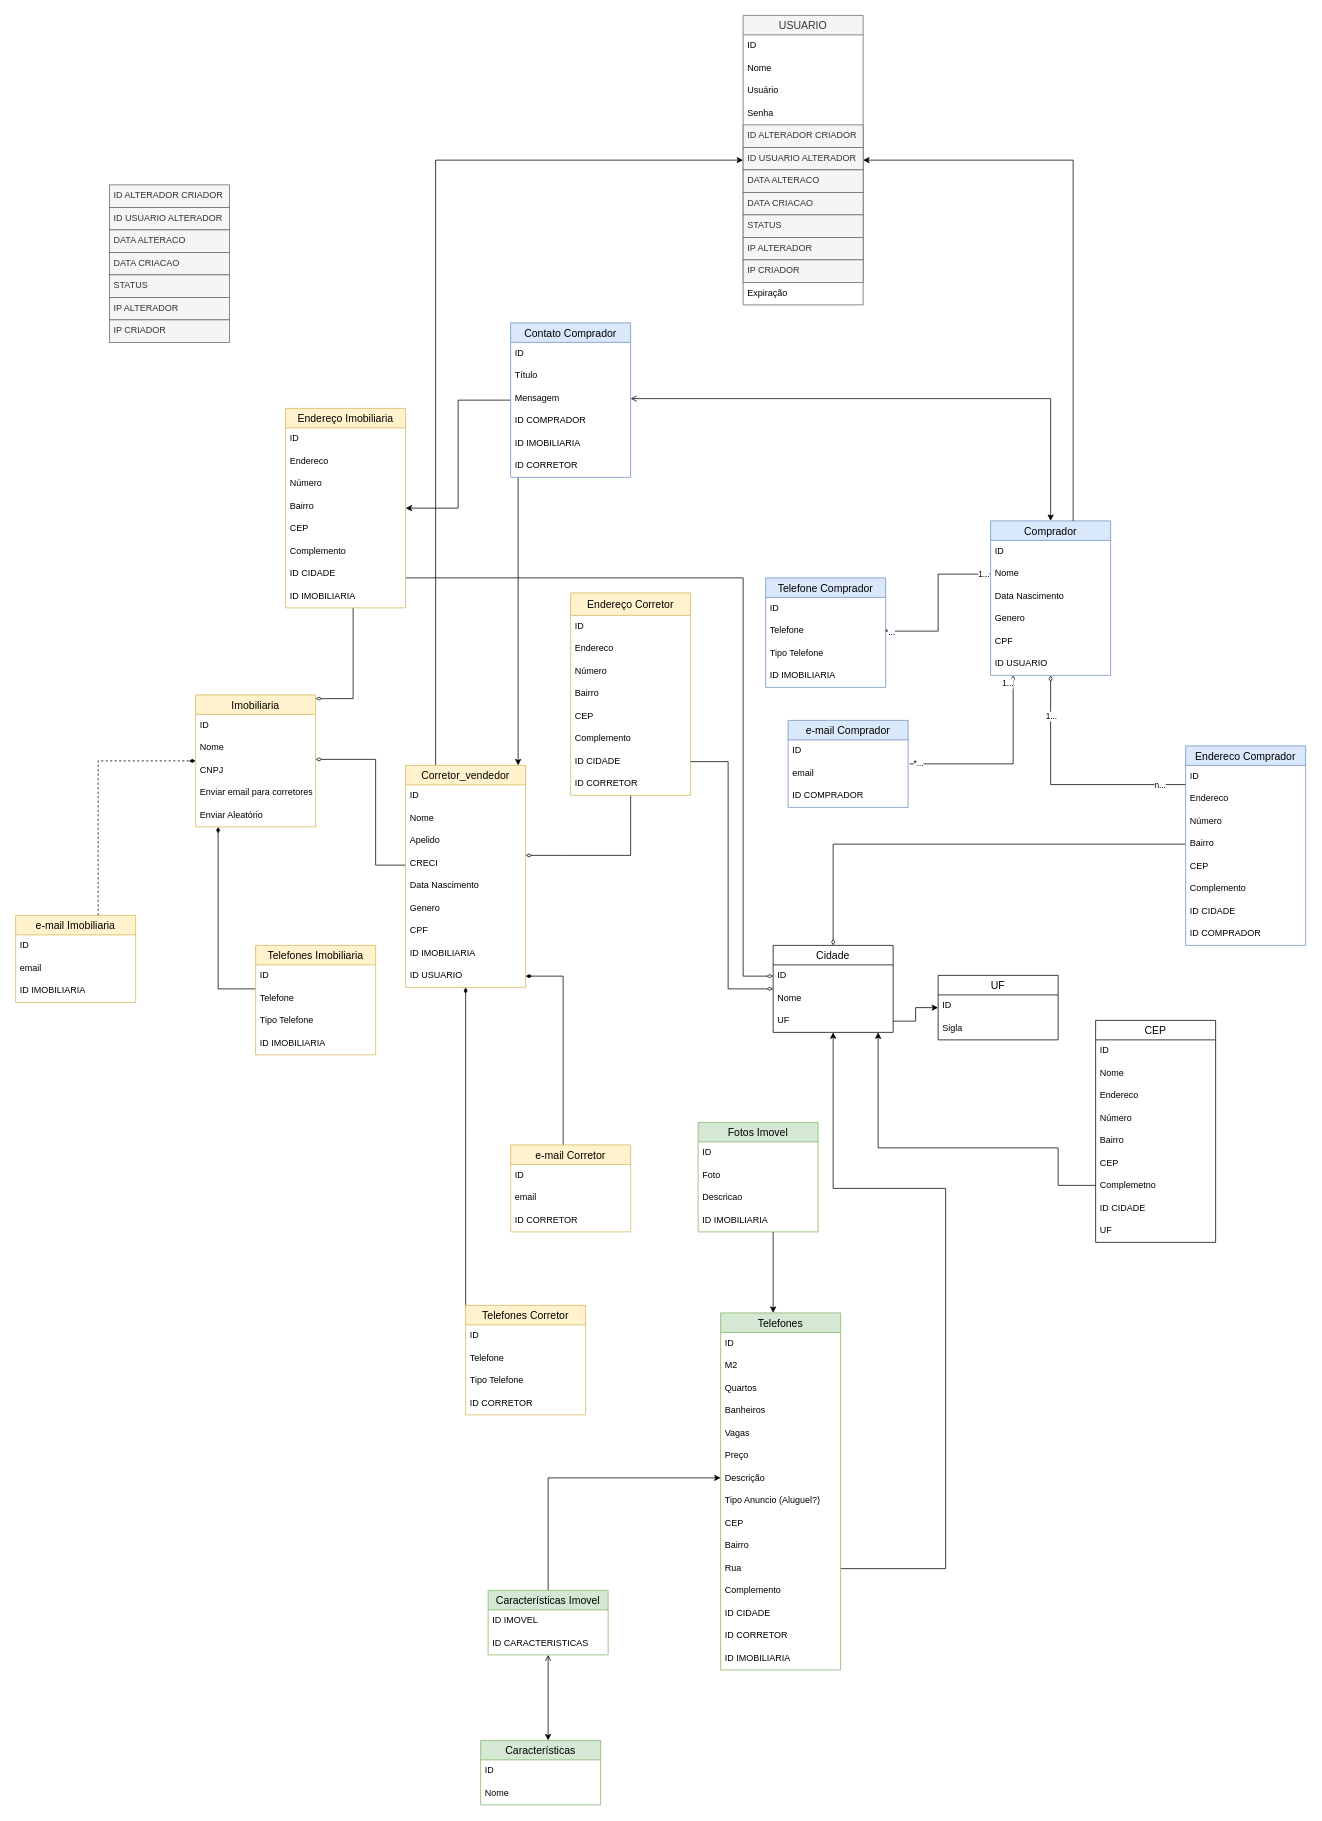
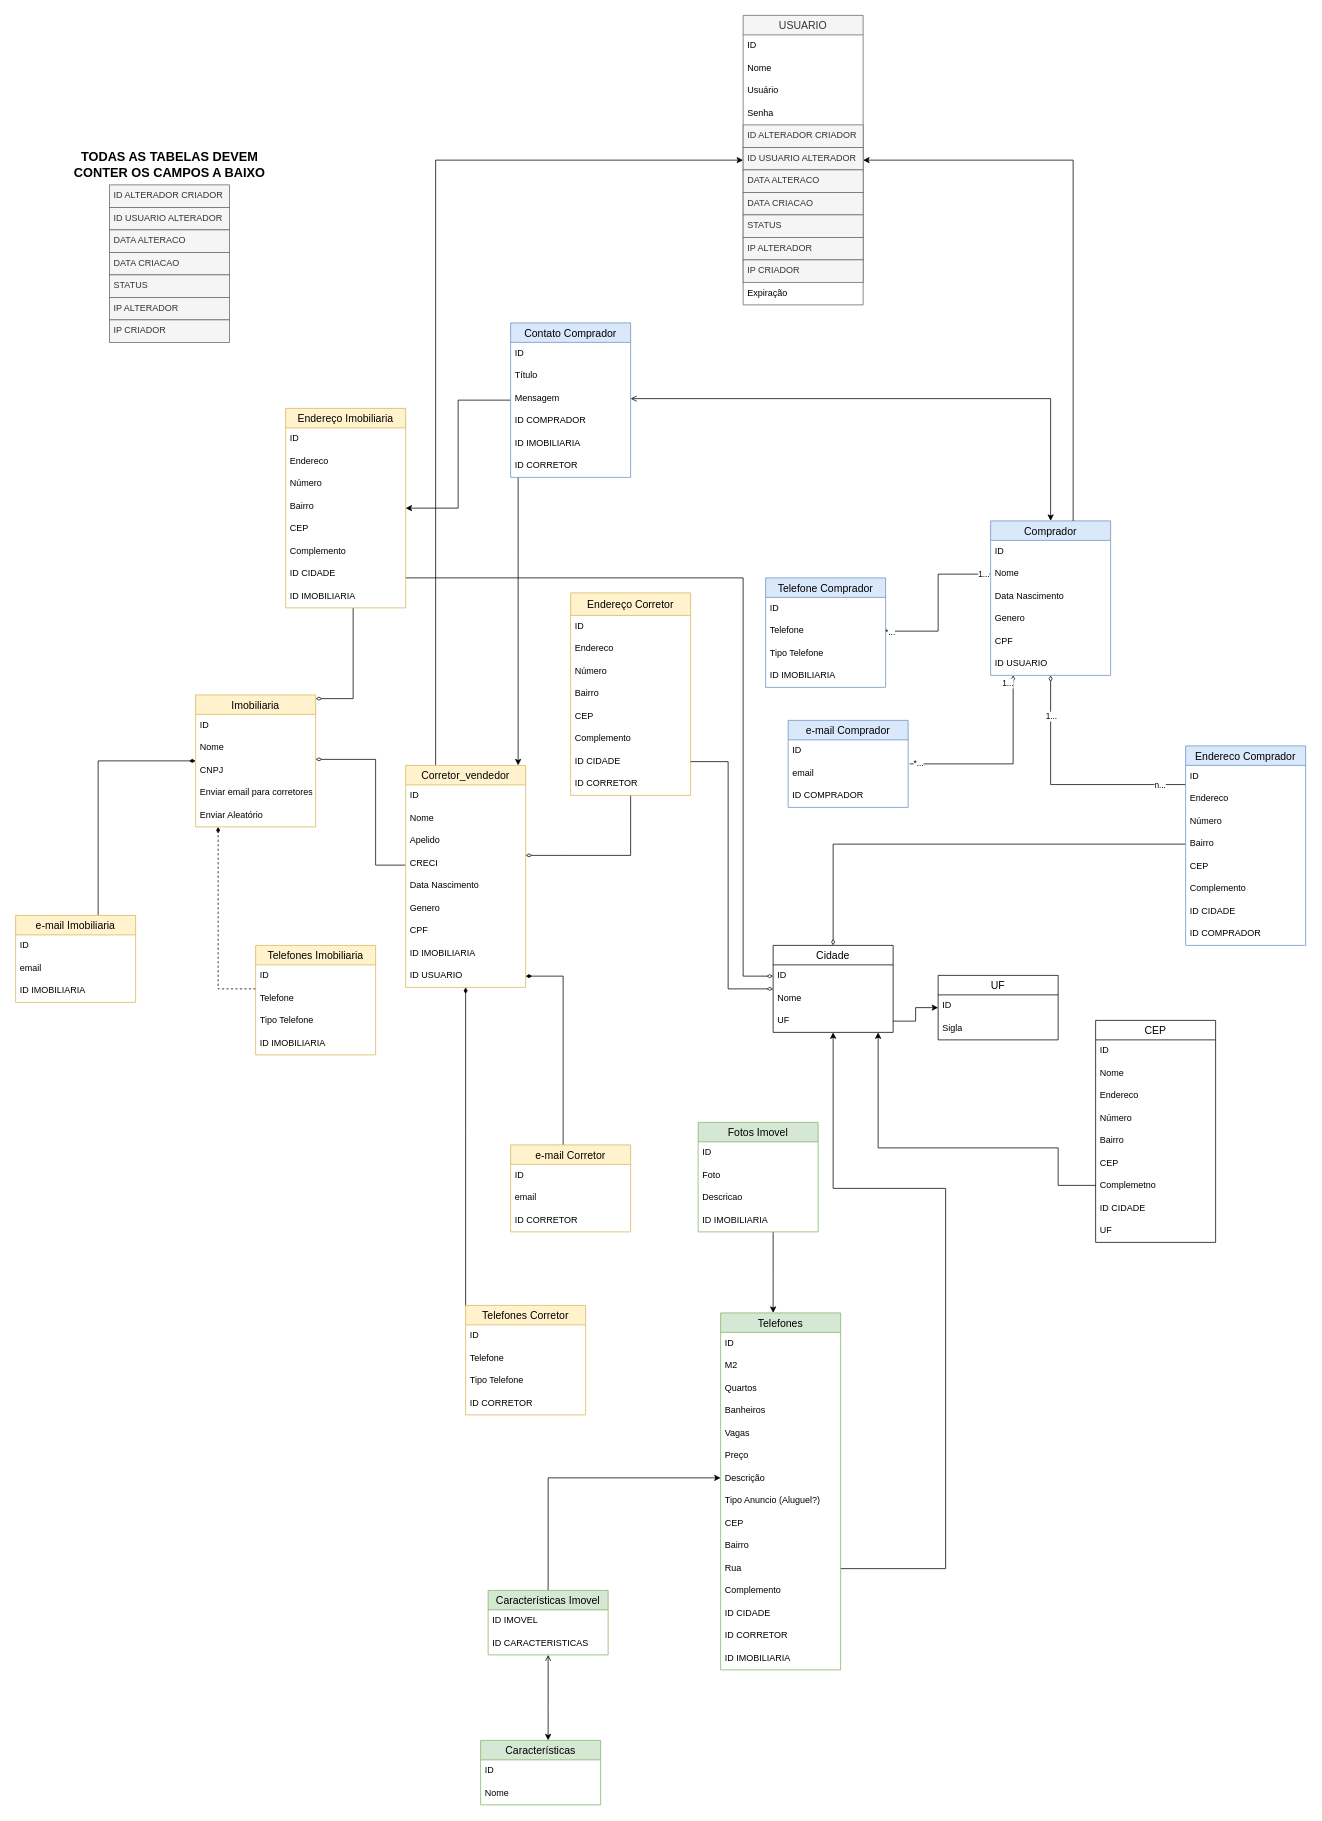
node "TODAS AS TABELAS DEVEM CONTER OS CAMPOS A BAIXO": added
edge "e-mail Imobiliaria" -> "Imobiliaria": style dashed -> solid
edge "Telefones Imobiliaria" -> "Imobiliaria": style solid -> dashed
